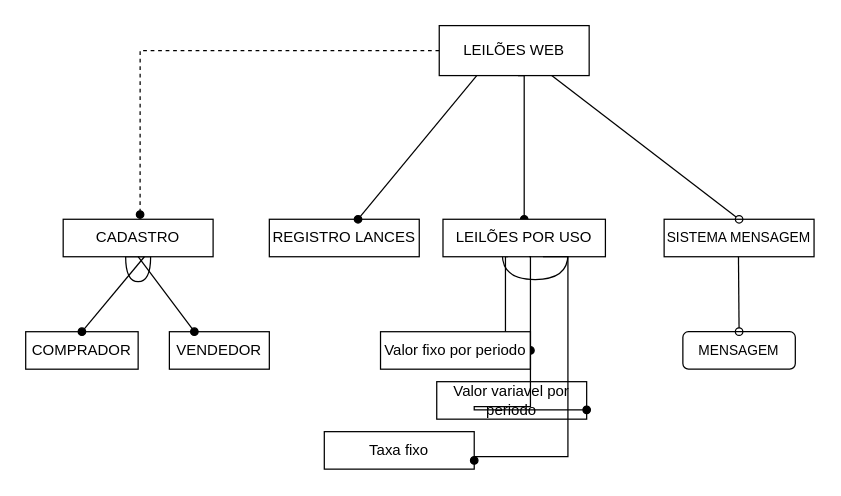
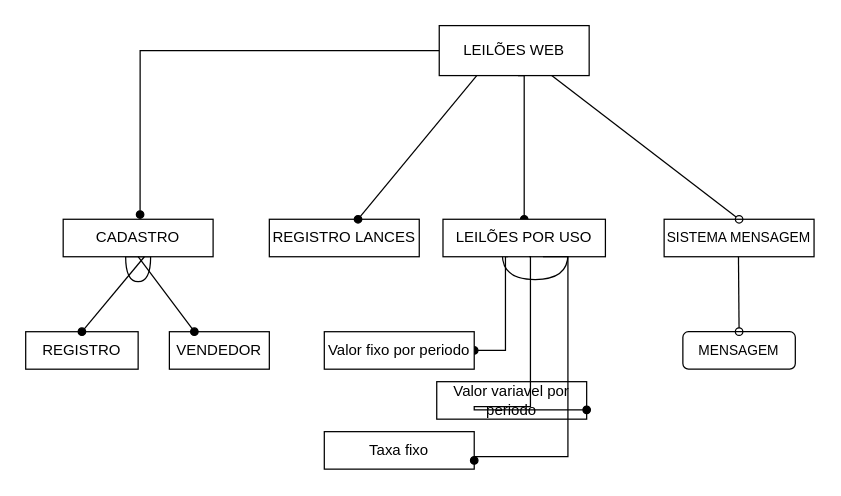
edge "LEILÕES WEB" -> "CADASTRO": style dashed -> solid
node "COMPRADOR": label "COMPRADOR" -> "REGISTRO"
node "Valor fixo por periodo": moved (456, 351) -> (399, 351)
